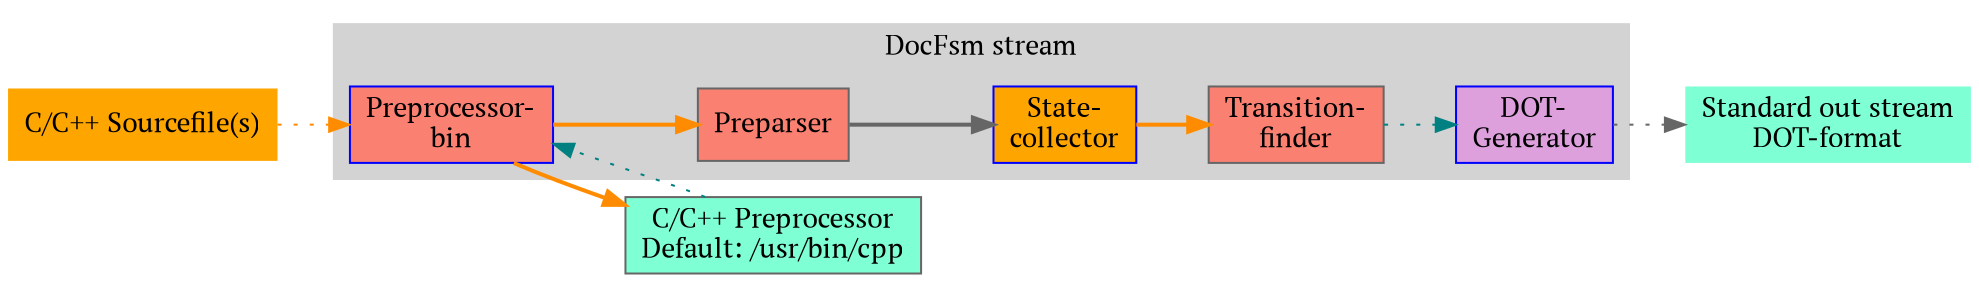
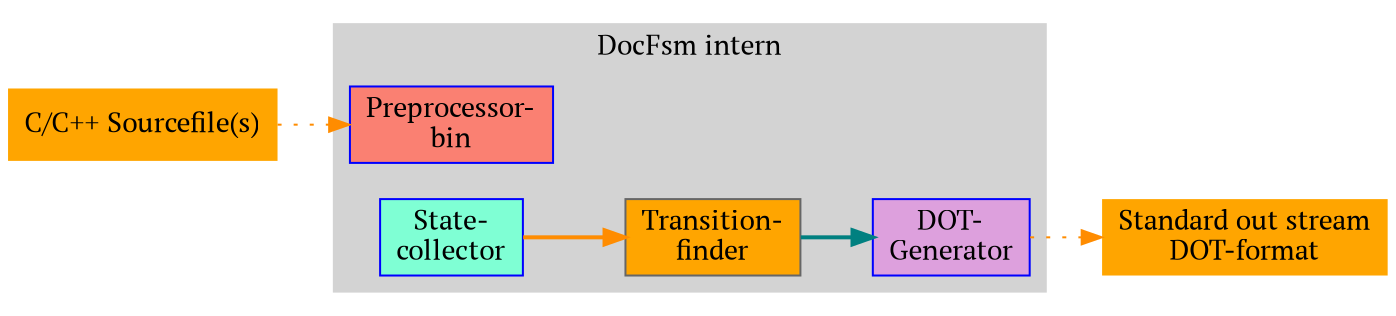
cluster "DocFsm stream": label "DocFsm stream" -> "DocFsm intern"
node "Preparser": removed
node "State- collector": fillcolor orange -> aquamarine
node "Transition- finder": fillcolor salmon -> orange
edge "Transition- finder" -> "DOT- Generator": style dotted -> bold
edge "DOT- Generator" -> "Standard out stream DOT-format": color gray40 -> darkorange
node "Standard out stream DOT-format": fillcolor aquamarine -> orange
node "C/C++ Preprocessor Default: /usr/bin/cpp": removed
